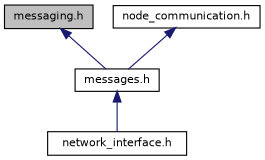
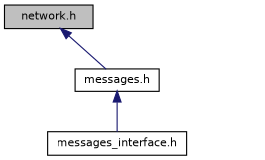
node "messaging.h": label "messaging.h" -> "network.h"
node "node_communication.h": removed
node "network_interface.h": label "network_interface.h" -> "messages_interface.h"
